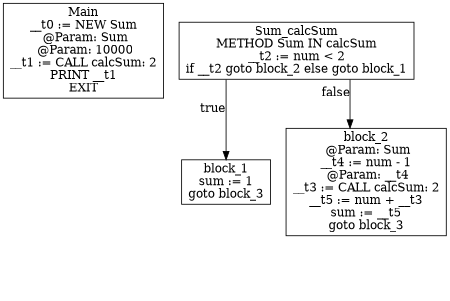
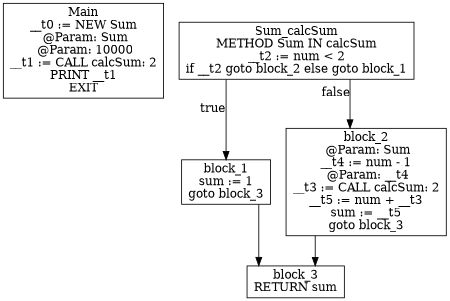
node "block_3 RETURN sum": added
